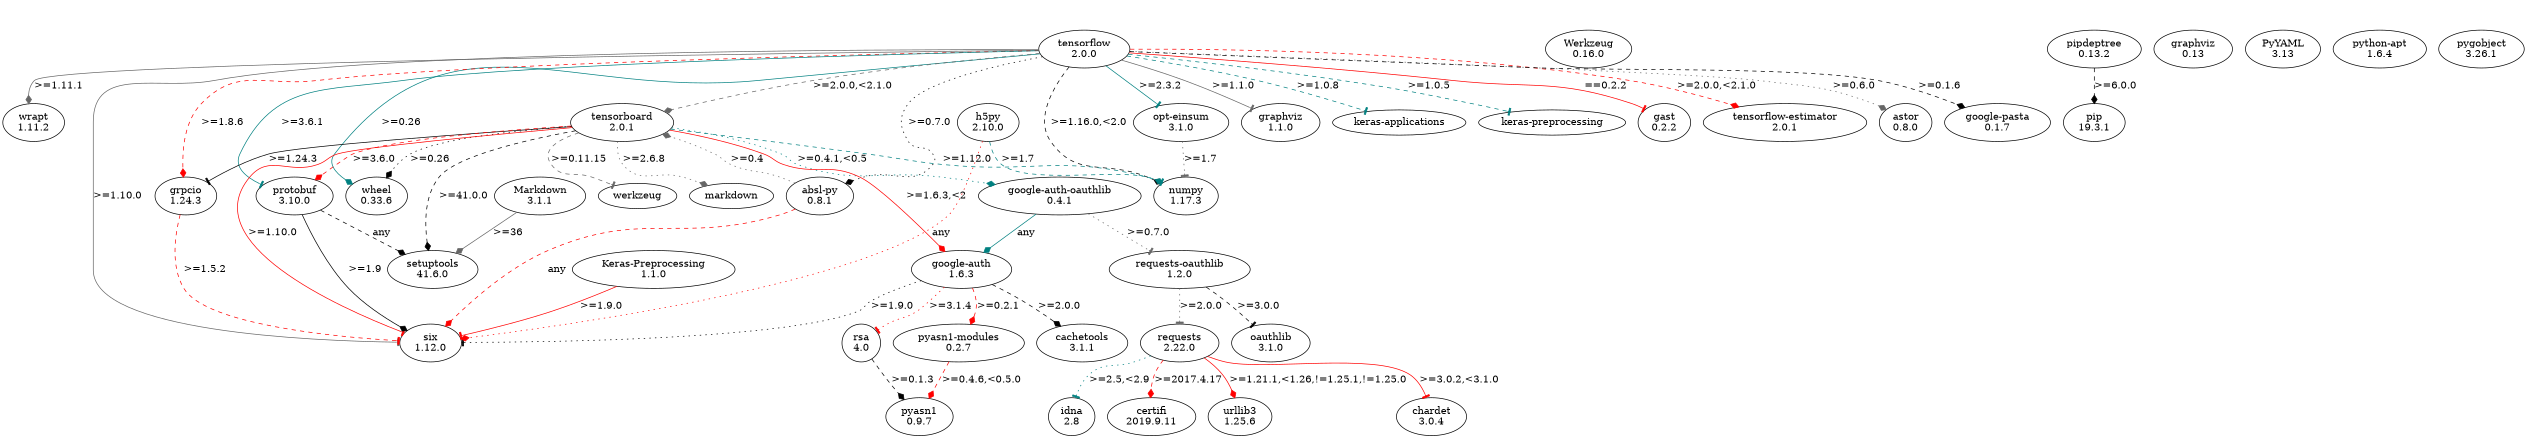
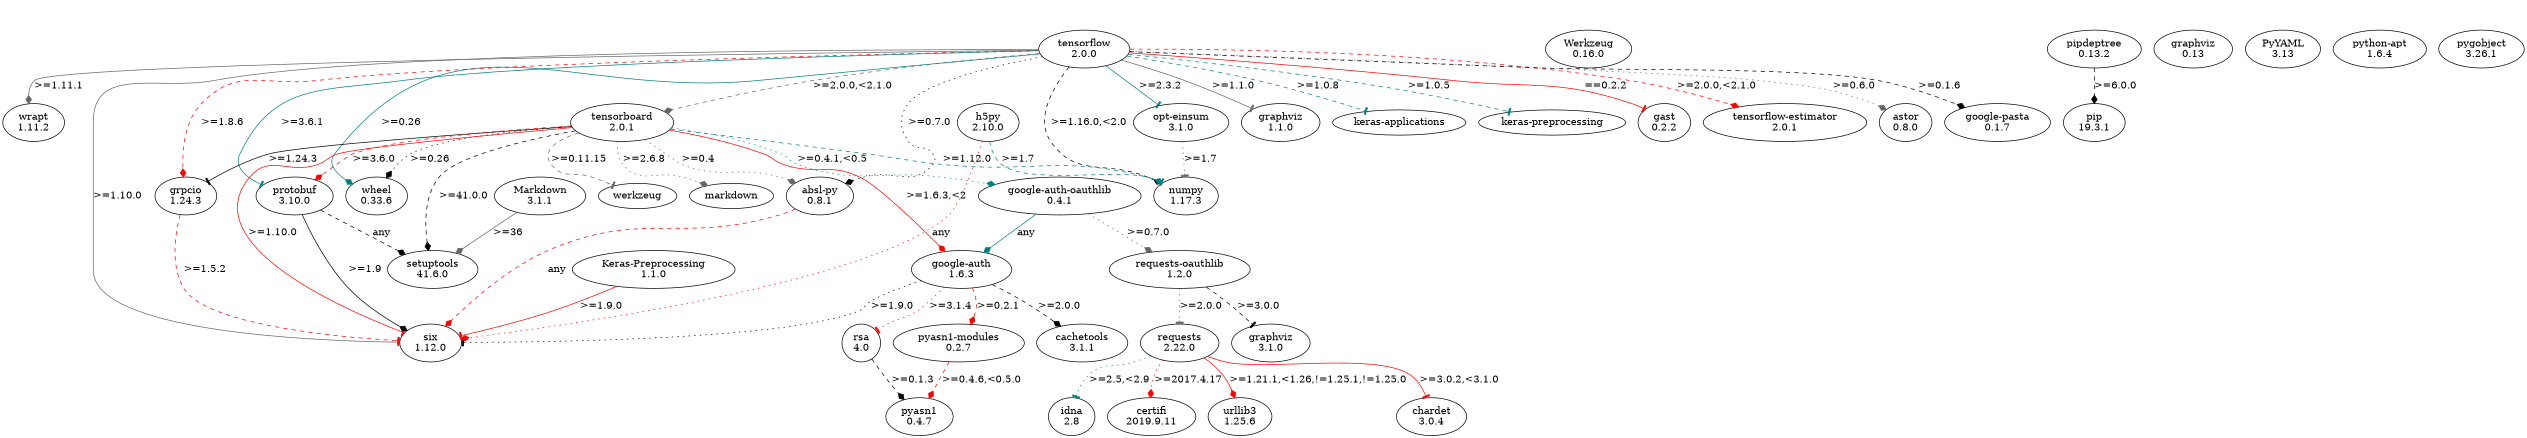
edge "absl-py 0.8.1" -> "tensorboard 2.0.1": reversed
edge "google-auth-oauthlib 0.4.1" -> "requests-oauthlib 1.2.0": arrowhead tee -> diamond
node "oauthlib 3.1.0": label "oauthlib 3.1.0" -> "graphviz 3.1.0"
edge "requests 2.22.0" -> "certifi 2019.9.11": style dashed -> dotted
node "pyasn1 0.9.7": label "pyasn1 0.9.7" -> "pyasn1 0.4.7"
